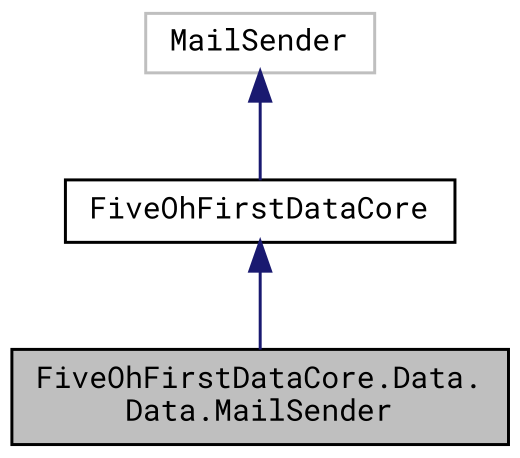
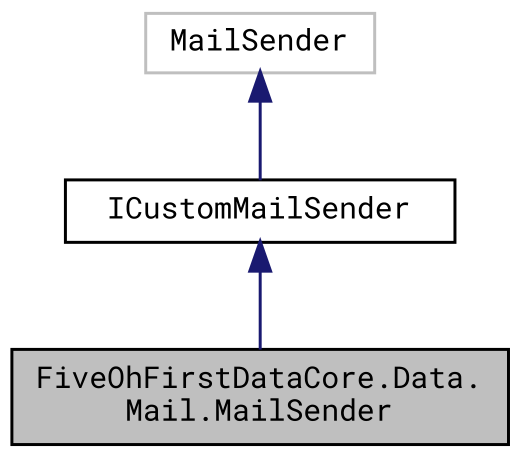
node "FiveOhFirstDataCore": label "FiveOhFirstDataCore" -> "ICustomMailSender"
node "FiveOhFirstDataCore.Data. Data.MailSender": label "FiveOhFirstDataCore.Data. Data.MailSender" -> "FiveOhFirstDataCore.Data. Mail.MailSender"
